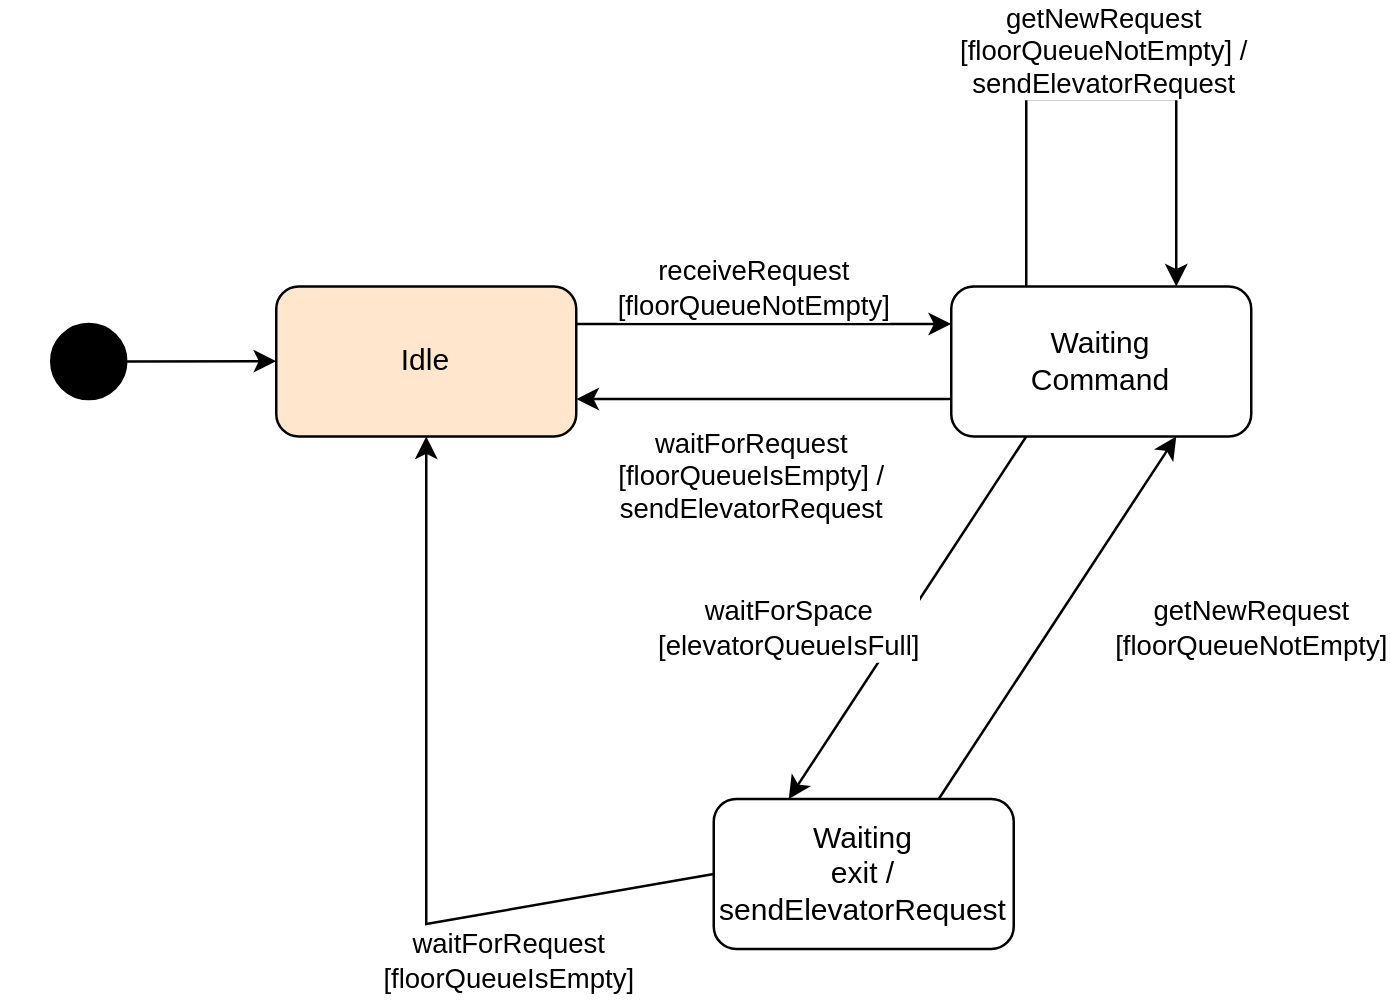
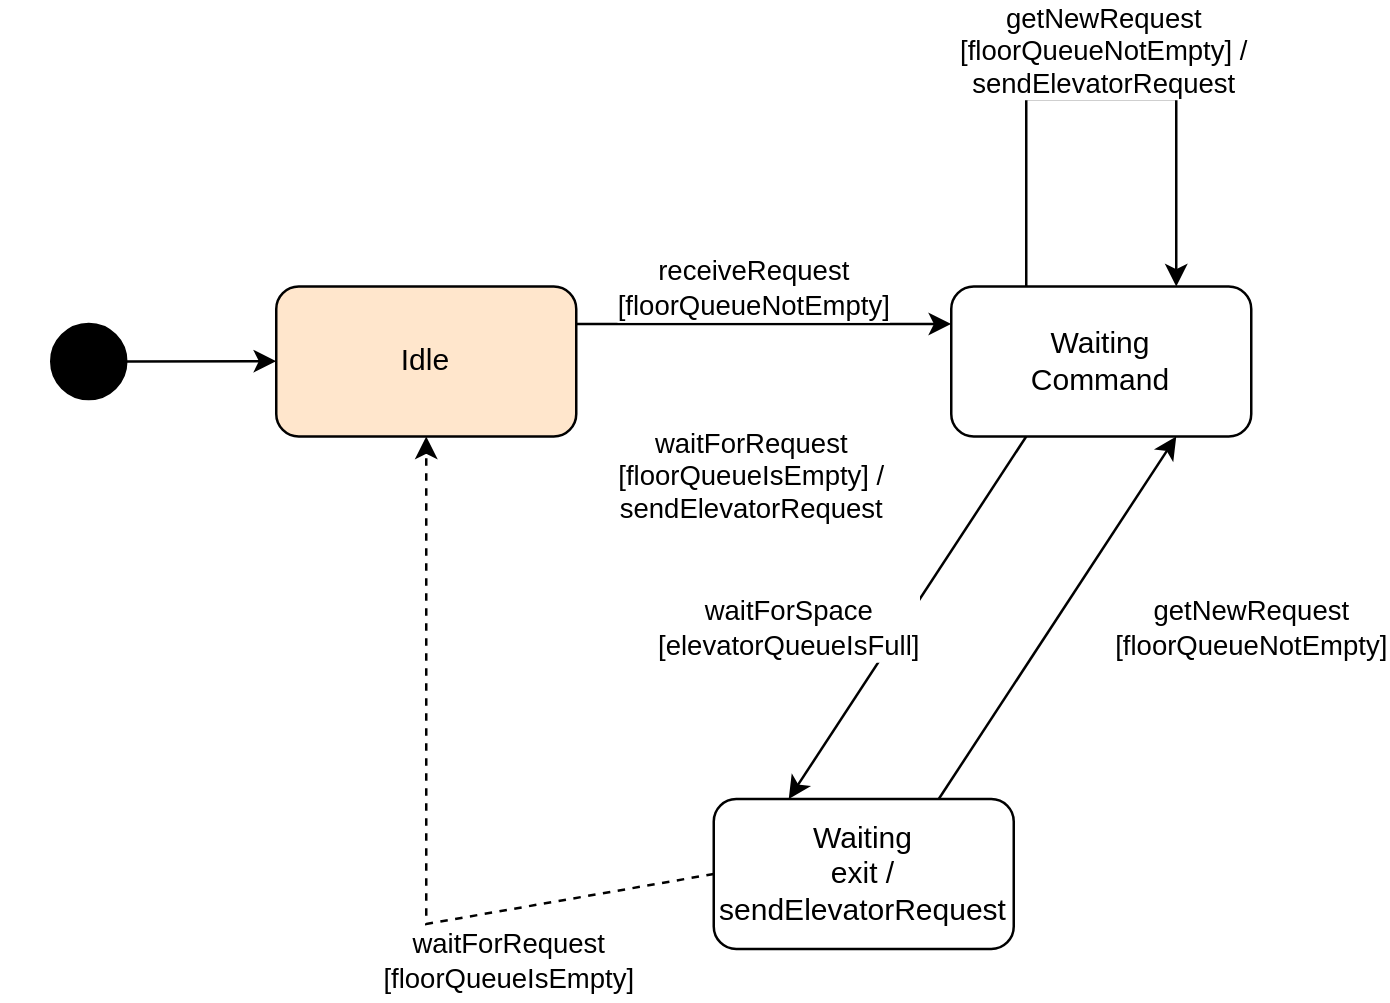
edge "Waiting Command" -> "Idle": removed
edge "Waiting exit / sendElevatorRequest" -> "Idle": style solid -> dashed
